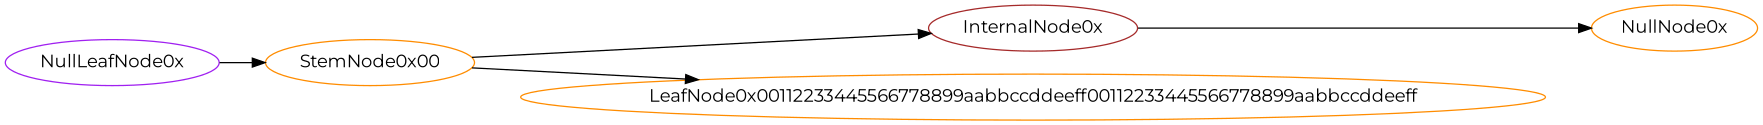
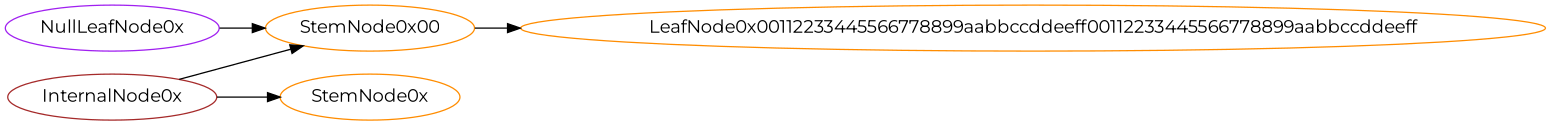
node "NullNode0x": label "NullNode0x" -> "StemNode0x"
edge "StemNode0x00" -> "InternalNode0x": reversed
